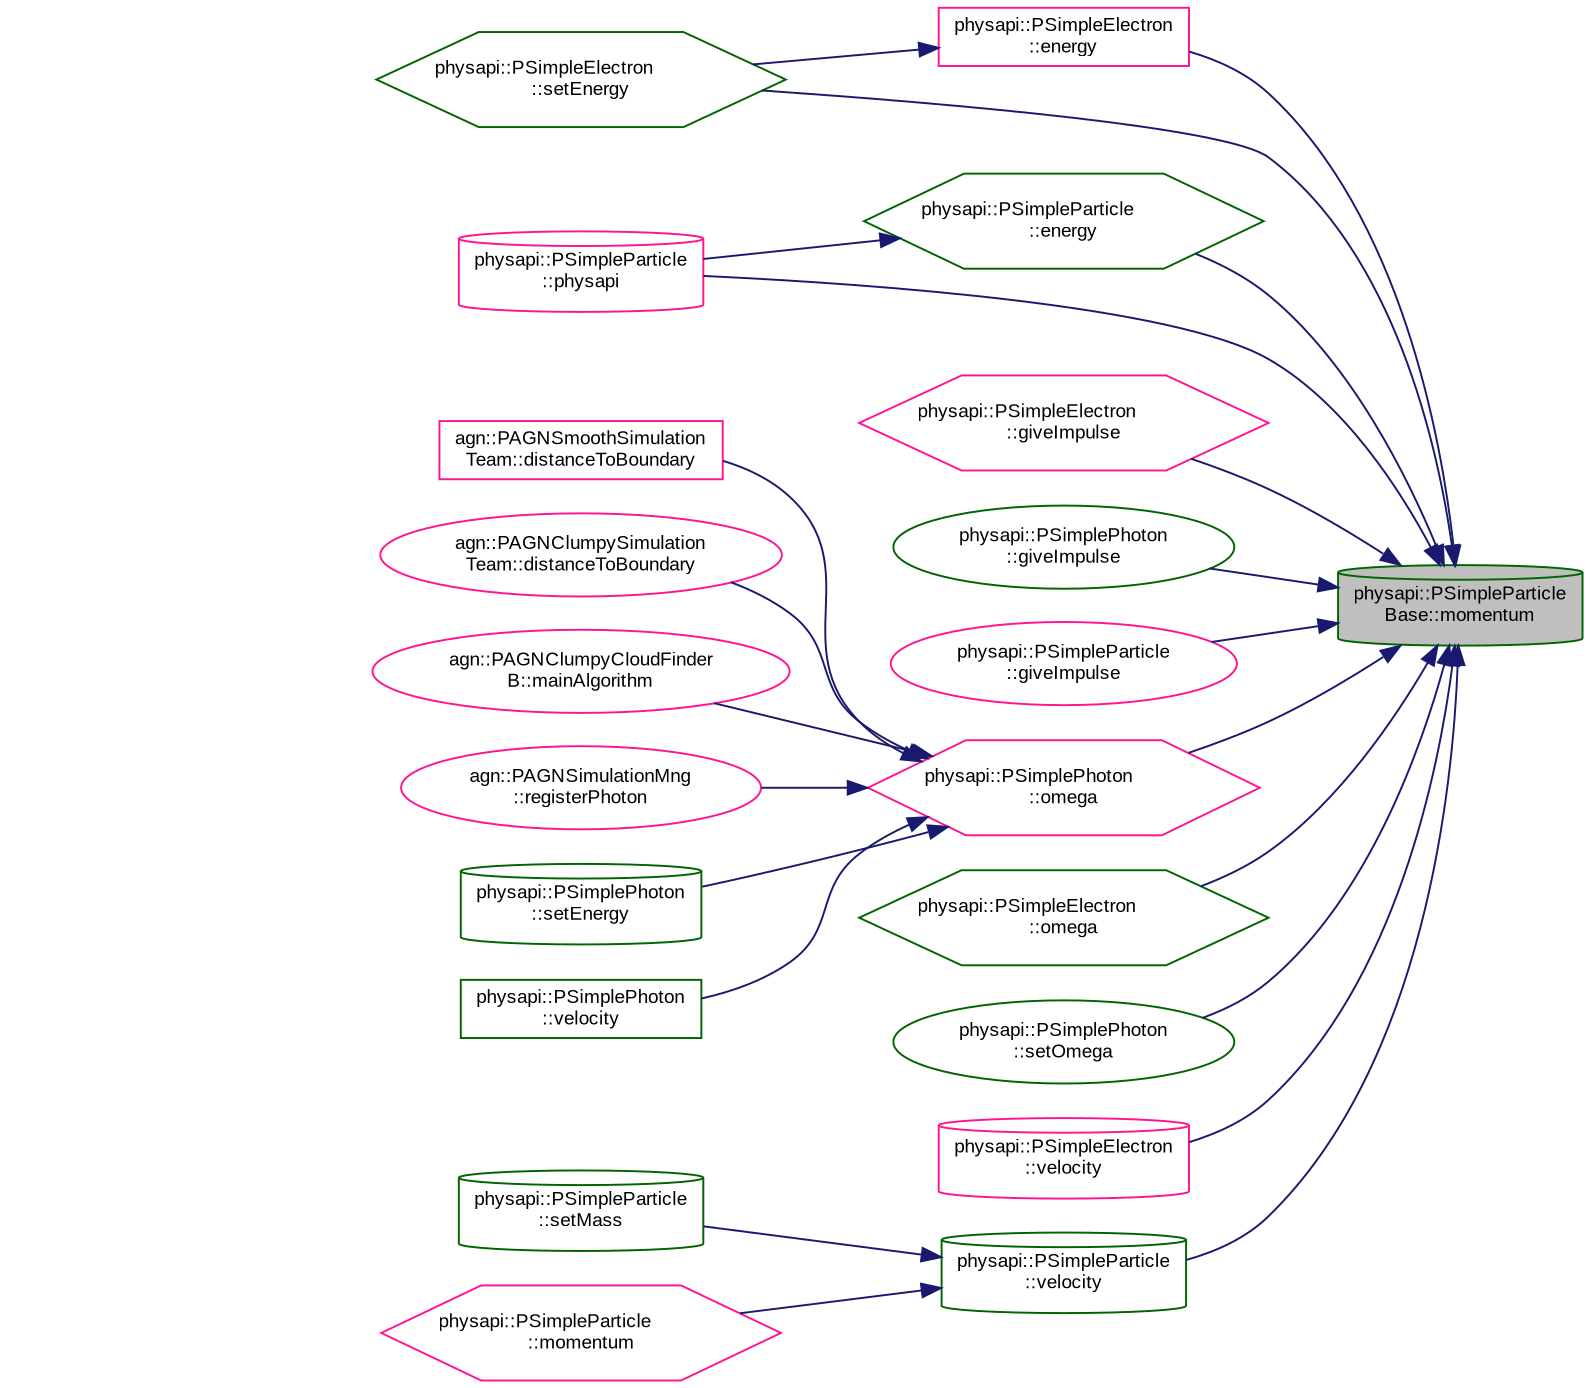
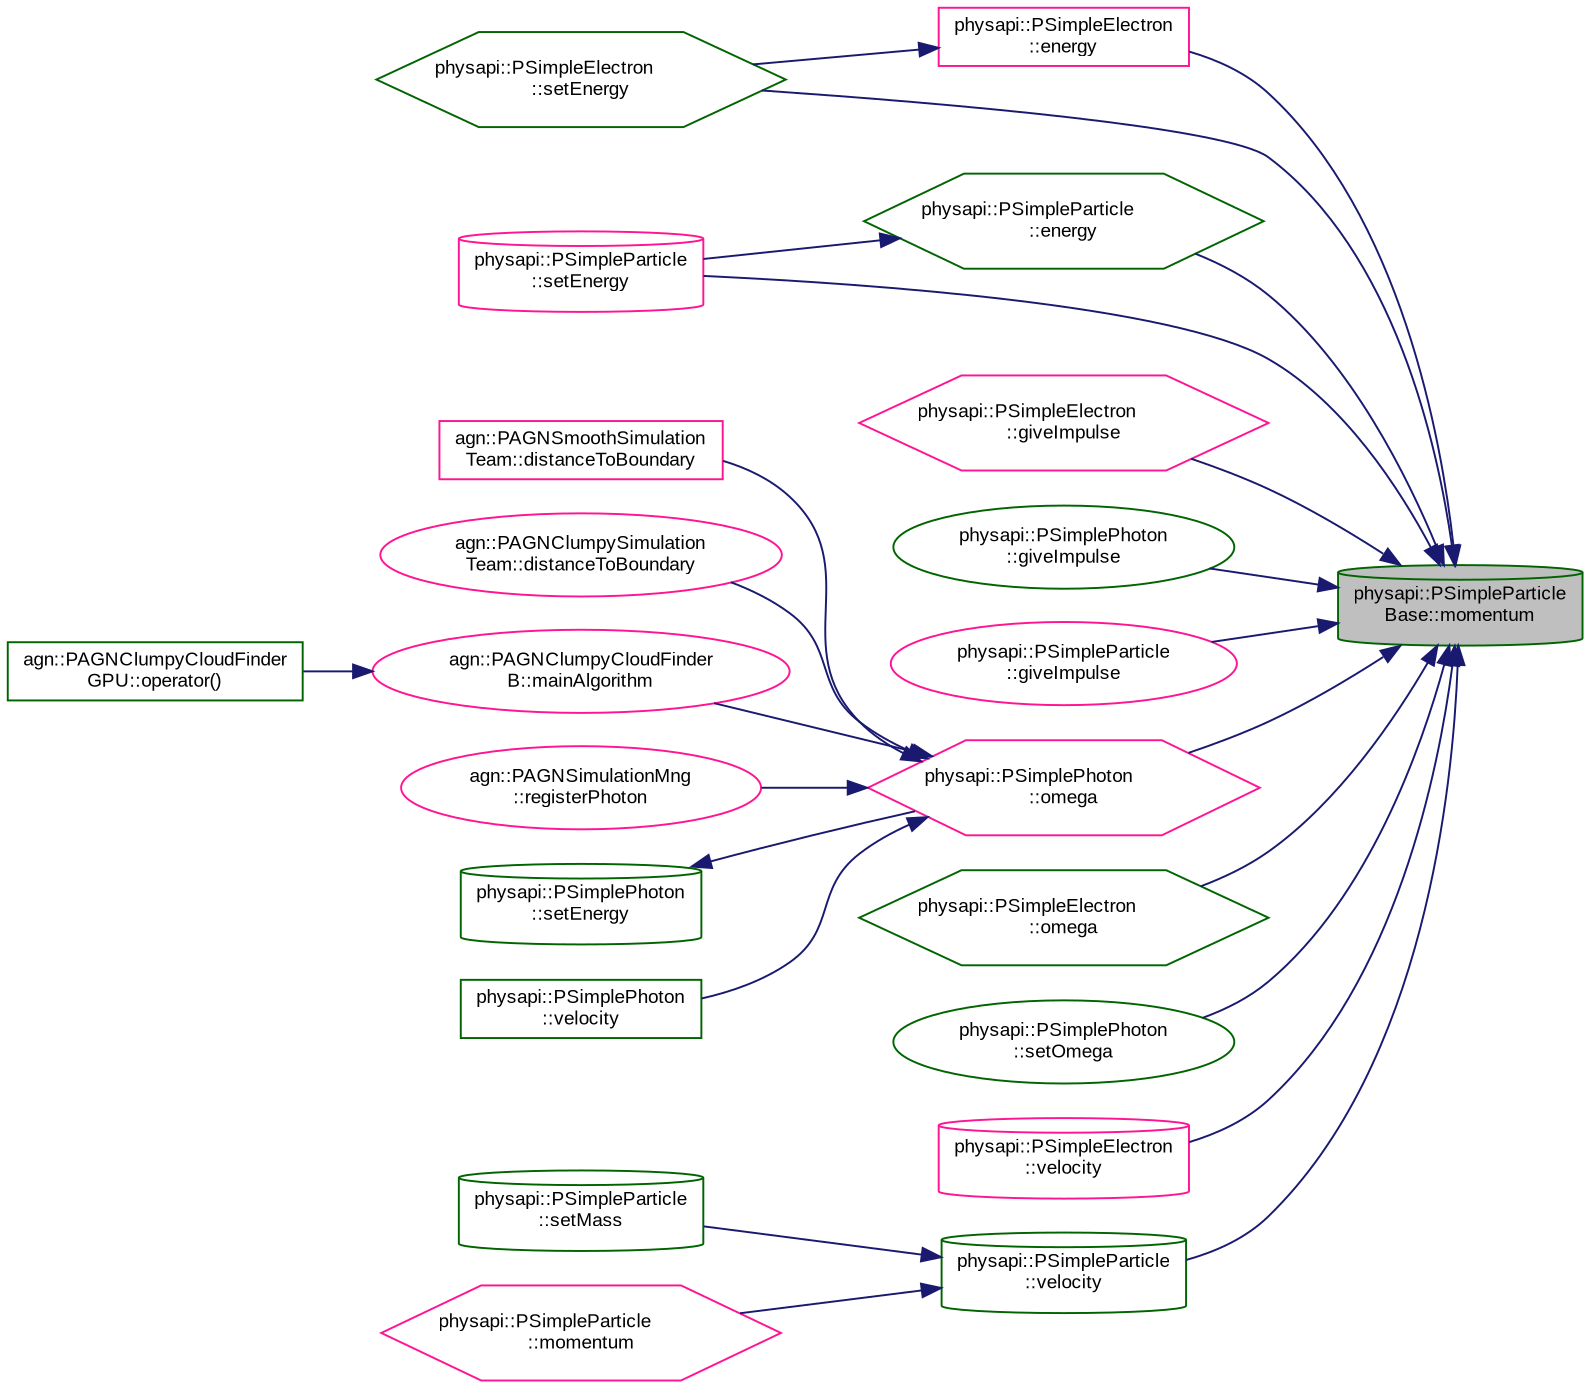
node "physapi::PSimpleParticle ::physapi": label "physapi::PSimpleParticle ::physapi" -> "physapi::PSimpleParticle ::setEnergy"
node "agn::PAGNClumpyCloudFinder GPU::operator()": added
edge "physapi::PSimplePhoton ::setEnergy" -> "physapi::PSimplePhoton ::omega": reversed
